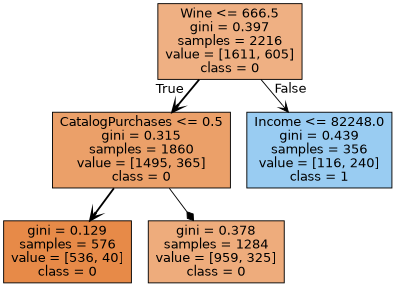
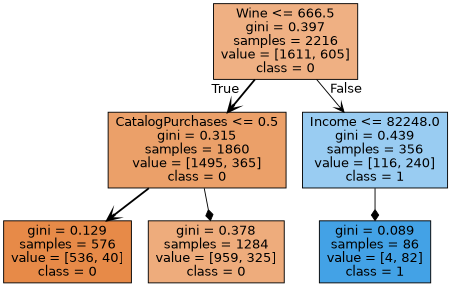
node "gini = 0.089 samples = 86 value = [4, 82] class = 1": added
